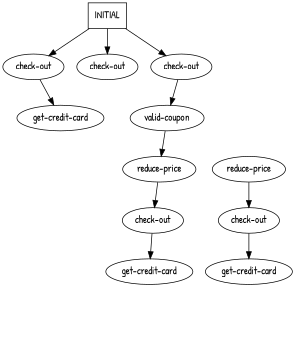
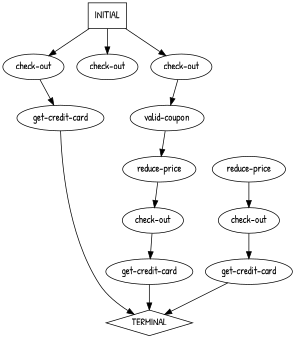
node "TERMINAL": added
